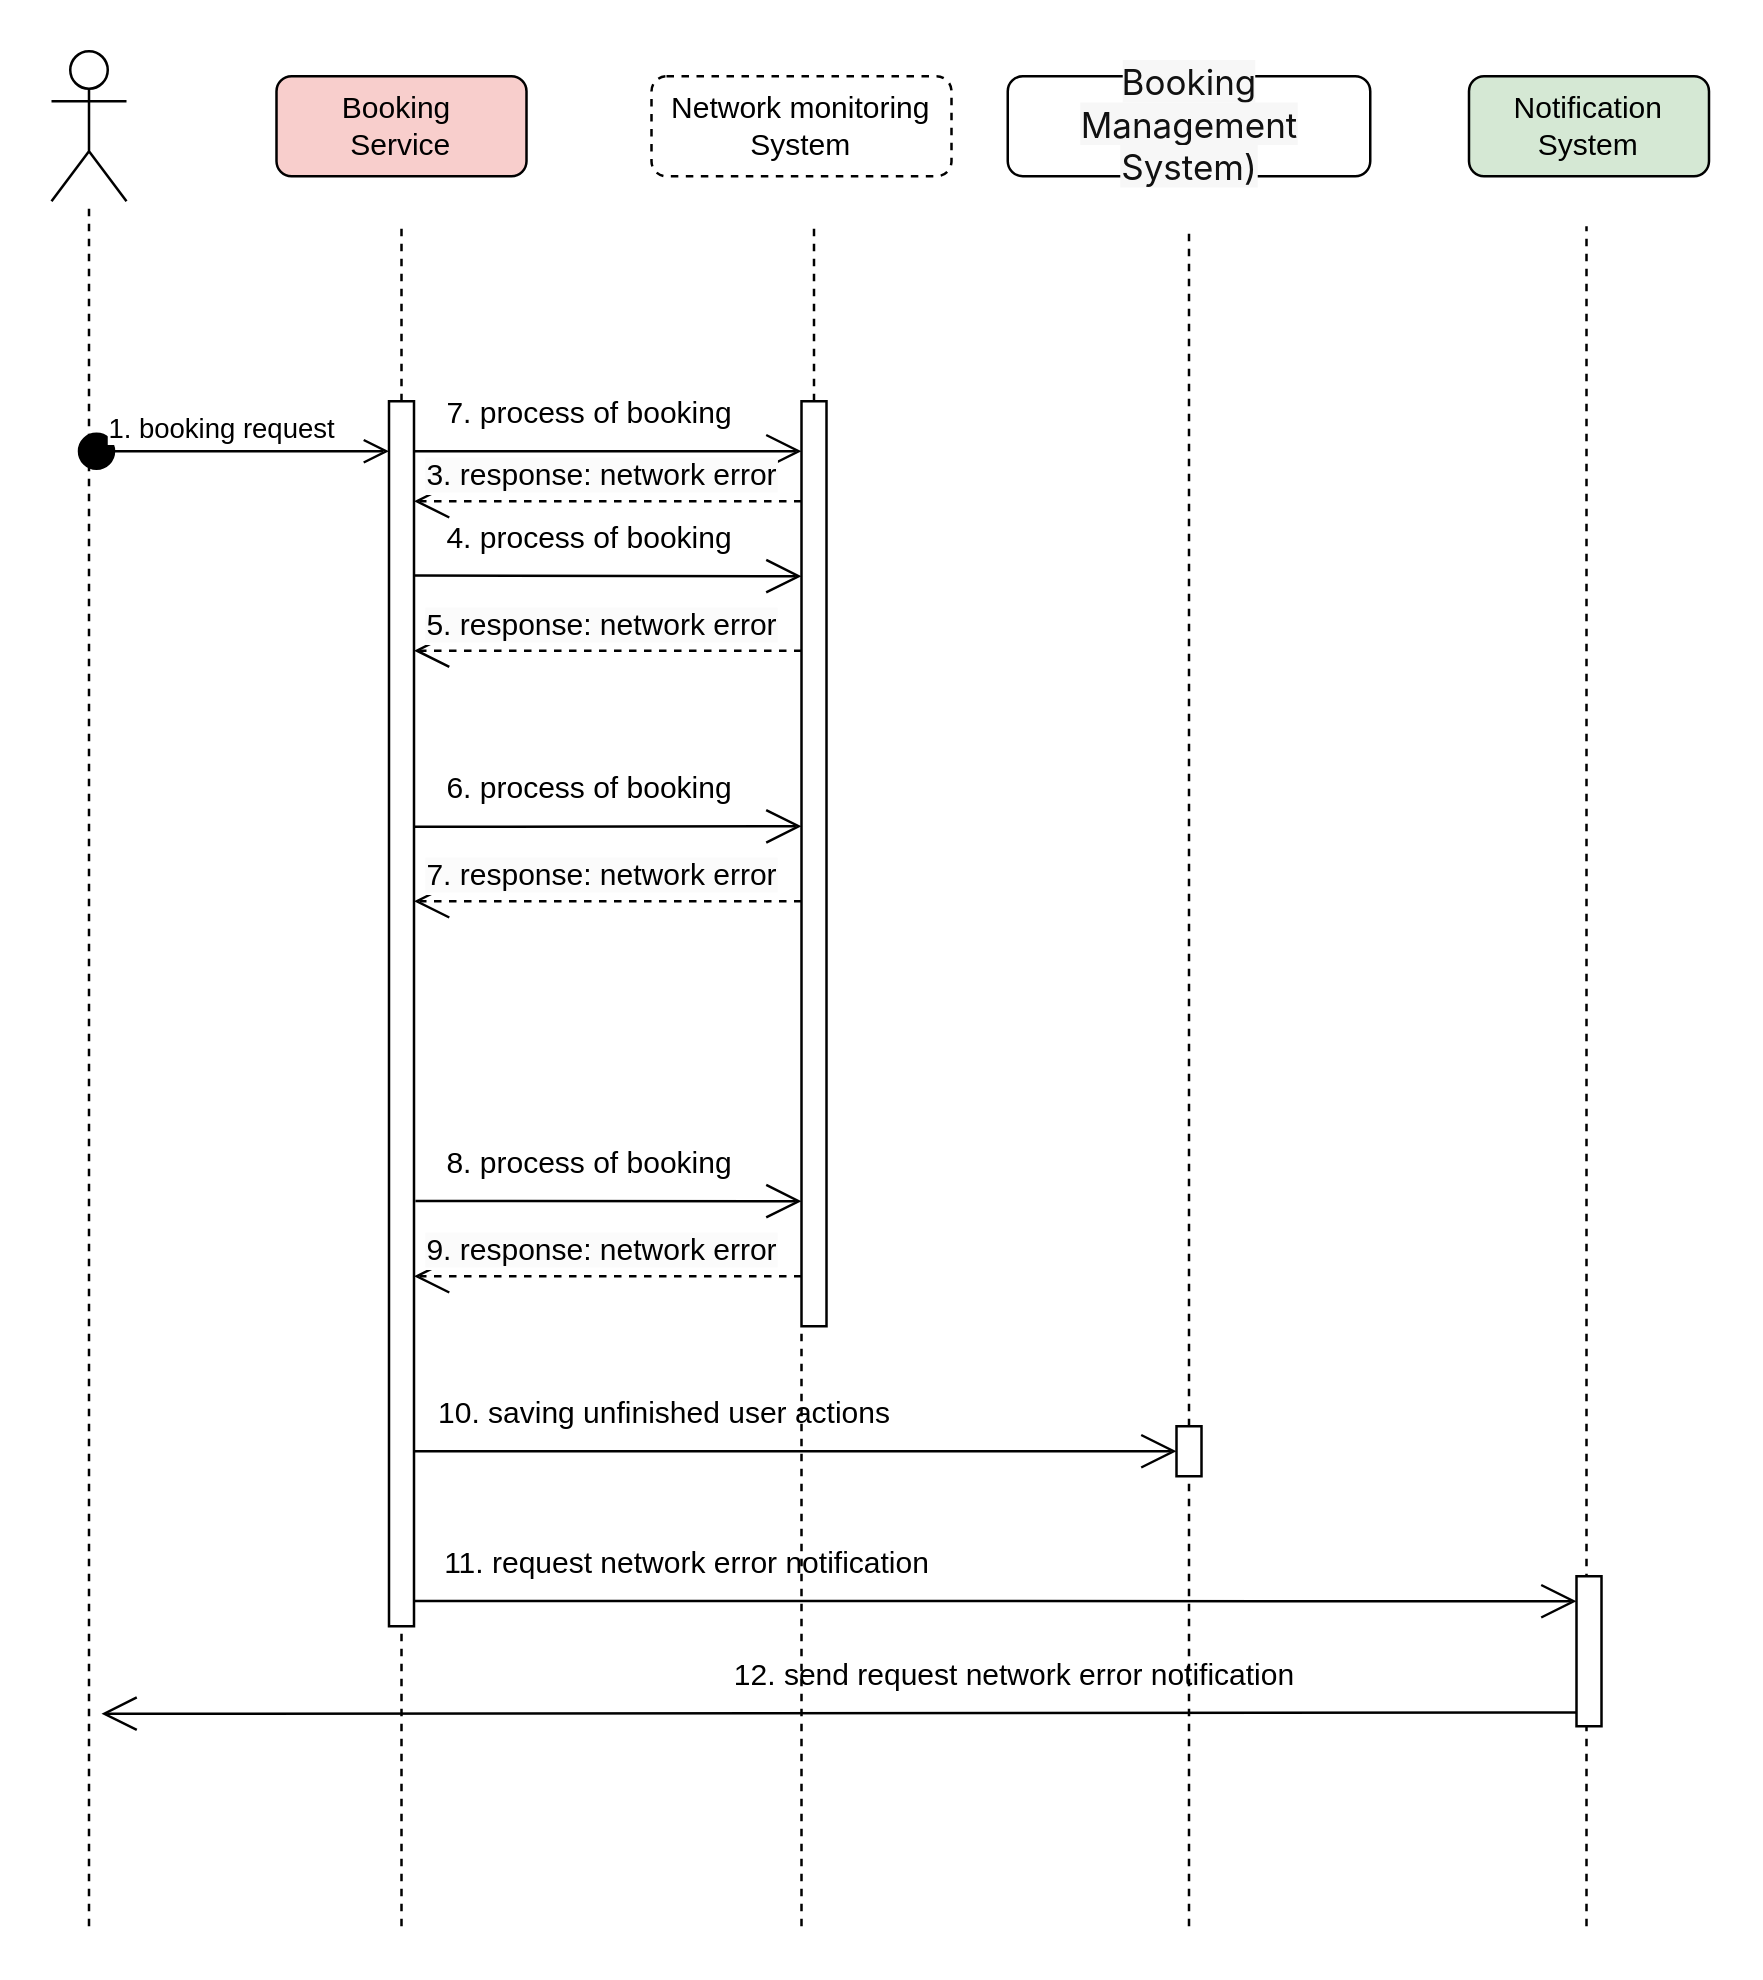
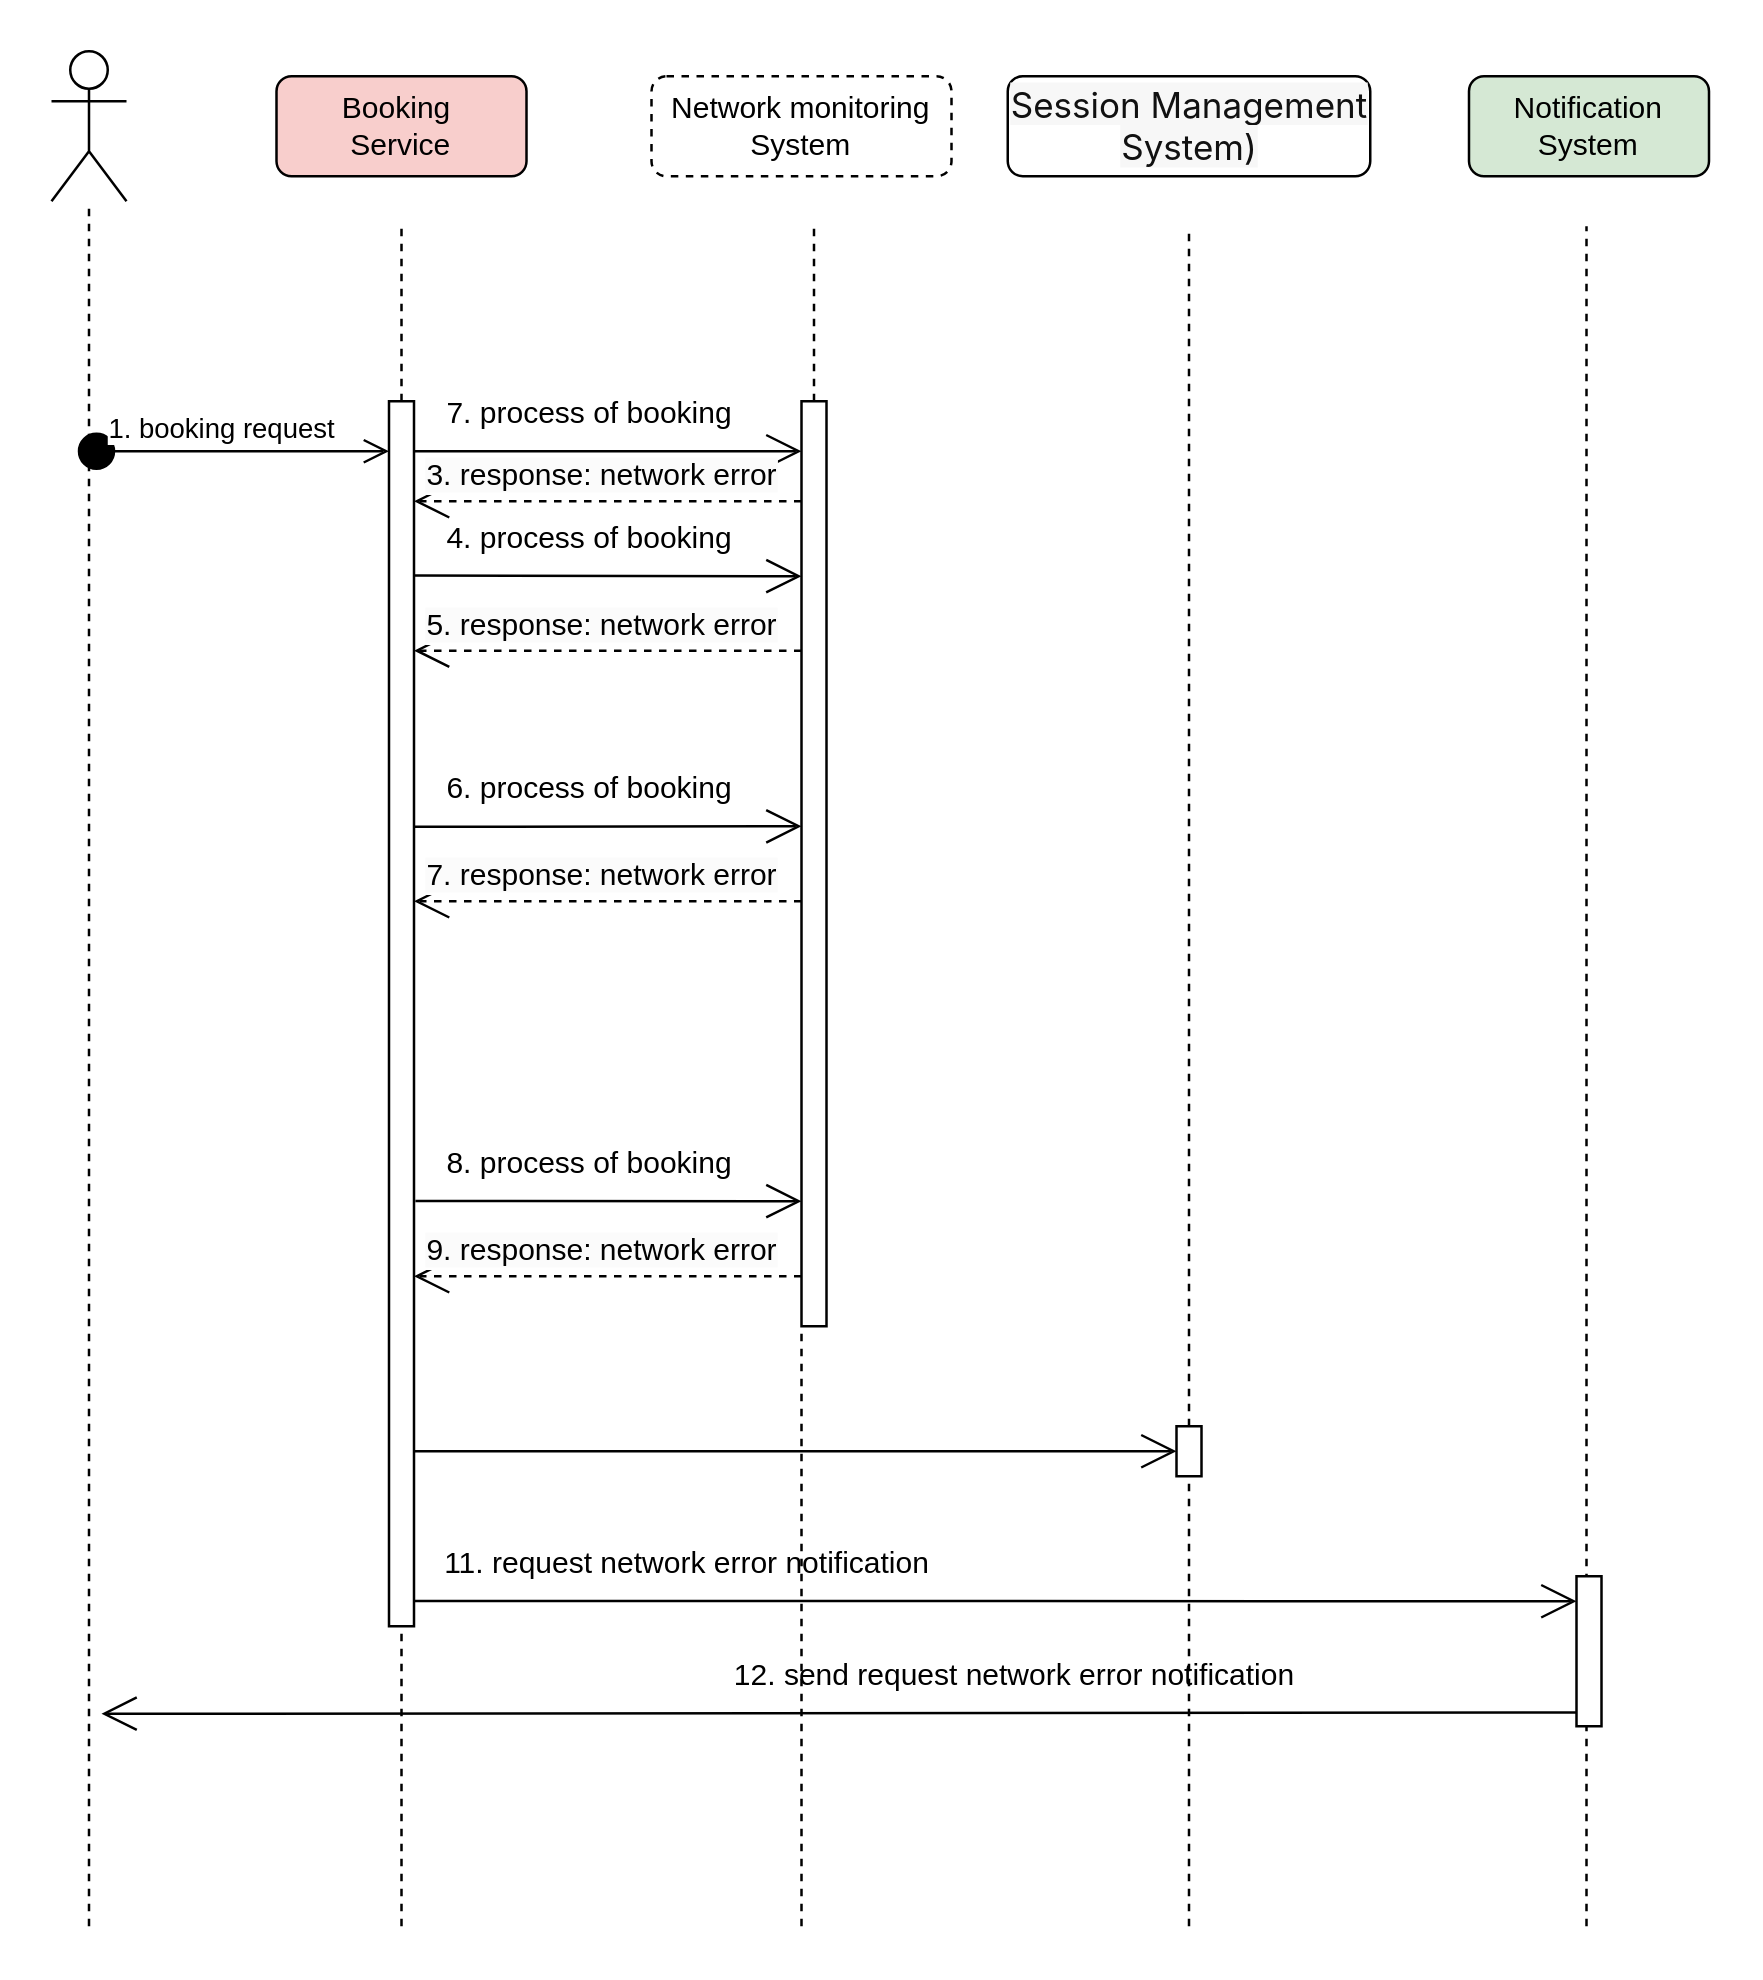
node "Booking Management System)": label "Booking Management System)" -> "Session Management System)"
node "10. saving unfinished user actions": removed
